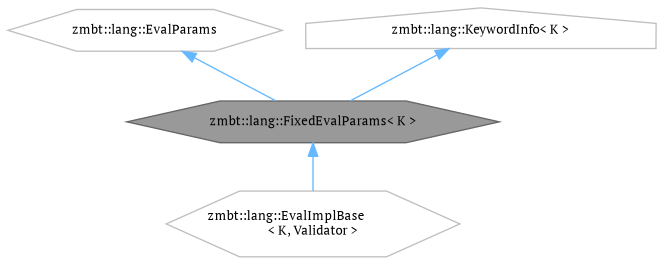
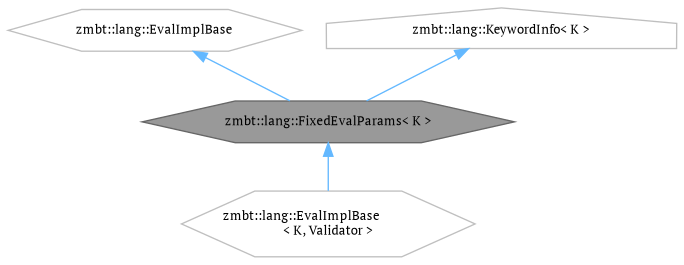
node "zmbt::lang::EvalParams": label "zmbt::lang::EvalParams" -> "zmbt::lang::EvalImplBase"
